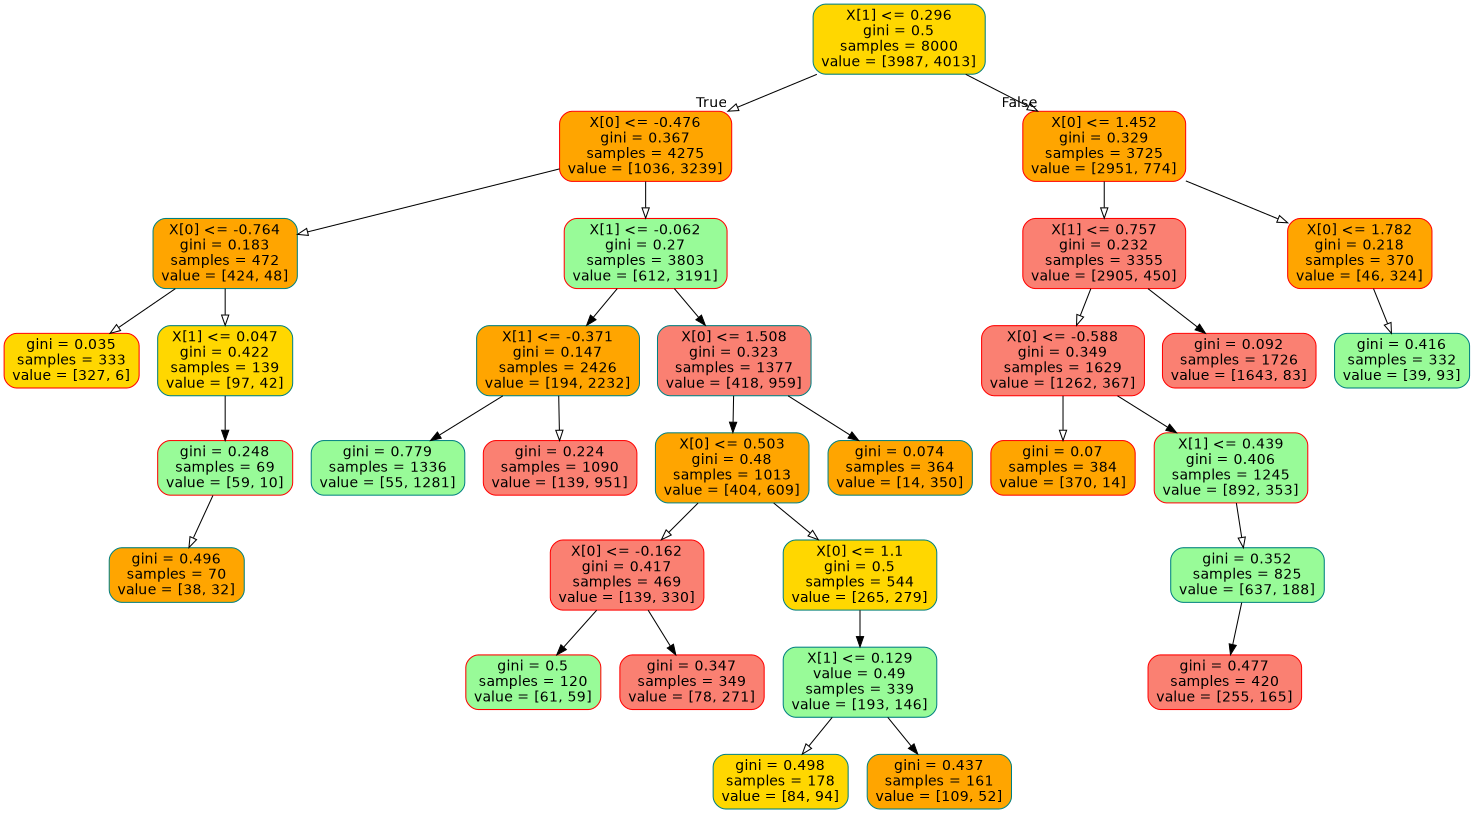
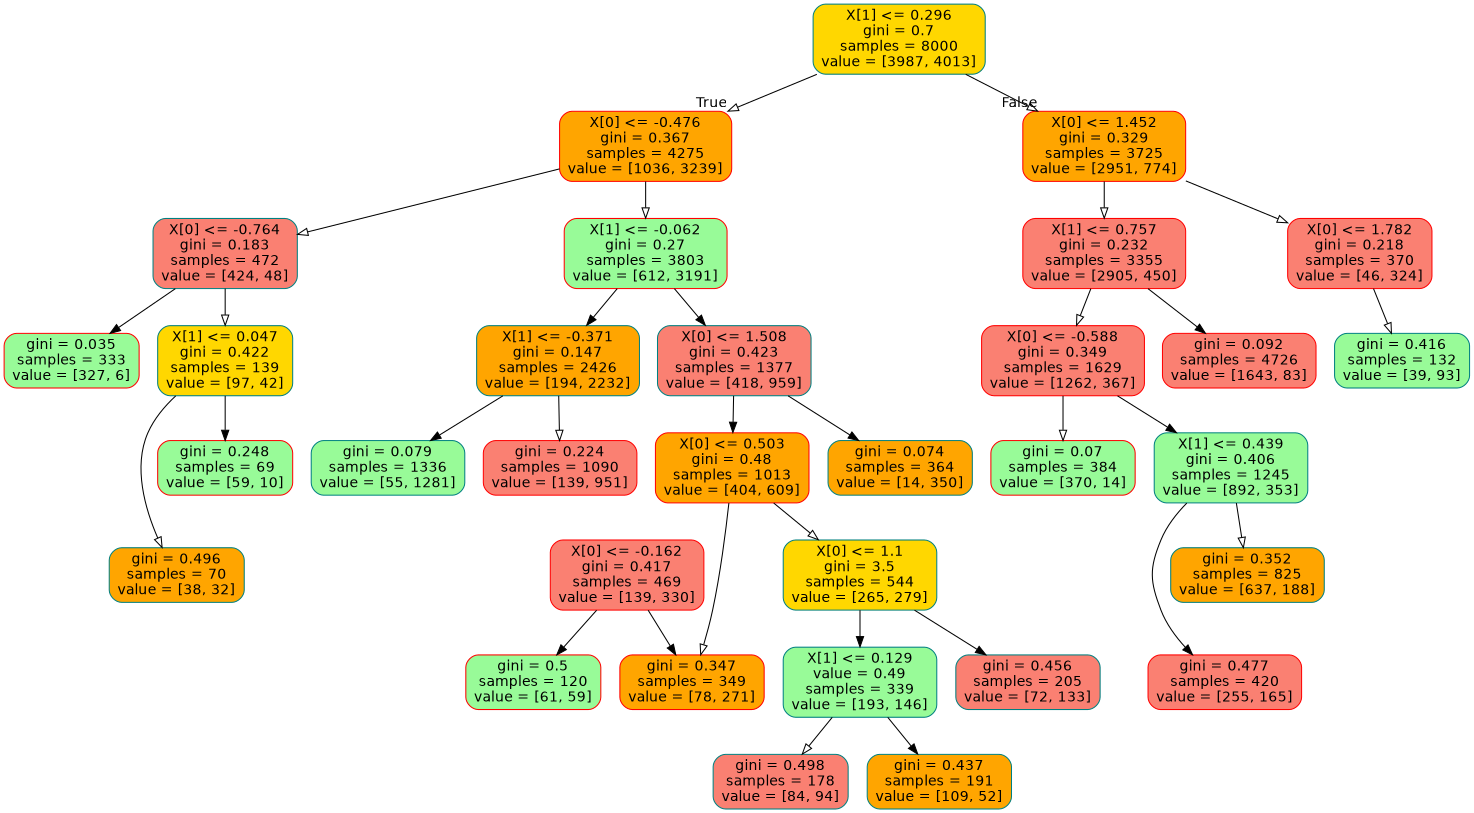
node "X[1] <= 0.296 gini = 0.5 samples = 8000 value = [3987, 4013]": label "X[1] <= 0.296 gini = 0.5 samples = 8000 value = [3987, 4013]" -> "X[1] <= 0.296 gini = 0.7 samples = 8000 value = [3987, 4013]"
node "X[0] <= -0.764 gini = 0.183 samples = 472 value = [424, 48]": fillcolor orange -> salmon
node "X[0] <= 1.782 gini = 0.218 samples = 370 value = [46, 324]": fillcolor orange -> salmon
edge "X[0] <= -0.764 gini = 0.183 samples = 472 value = [424, 48]" -> "gini = 0.035 samples = 333 value = [327, 6]": arrowhead onormal -> normal
node "gini = 0.035 samples = 333 value = [327, 6]": fillcolor gold -> palegreen
node "X[0] <= 1.508 gini = 0.323 samples = 1377 value = [418, 959]": label "X[0] <= 1.508 gini = 0.323 samples = 1377 value = [418, 959]" -> "X[0] <= 1.508 gini = 0.423 samples = 1377 value = [418, 959]"
node "gini = 0.092 samples = 1726 value = [1643, 83]": label "gini = 0.092 samples = 1726 value = [1643, 83]" -> "gini = 0.092 samples = 4726 value = [1643, 83]"
node "gini = 0.416 samples = 332 value = [39, 93]": label "gini = 0.416 samples = 332 value = [39, 93]" -> "gini = 0.416 samples = 132 value = [39, 93]"
node "gini = 0.779 samples = 1336 value = [55, 1281]": label "gini = 0.779 samples = 1336 value = [55, 1281]" -> "gini = 0.079 samples = 1336 value = [55, 1281]"
node "X[0] <= 0.503 gini = 0.48 samples = 1013 value = [404, 609]": color teal -> red
node "gini = 0.07 samples = 384 value = [370, 14]": fillcolor orange -> palegreen
node "X[1] <= 0.439 gini = 0.406 samples = 1245 value = [892, 353]": color red -> teal
edge "gini = 0.248 samples = 69 value = [59, 10]" -> "gini = 0.496 samples = 70 value = [38, 32]": now "X[1] <= 0.047 gini = 0.422 samples = 139 value = [97, 42]" -> "gini = 0.496 samples = 70 value = [38, 32]"
edge "X[0] <= 0.503 gini = 0.48 samples = 1013 value = [404, 609]" -> "X[0] <= -0.162 gini = 0.417 samples = 469 value = [139, 330]": now "X[0] <= 0.503 gini = 0.48 samples = 1013 value = [404, 609]" -> "gini = 0.347 samples = 349 value = [78, 271]"
node "X[0] <= 1.1 gini = 0.5 samples = 544 value = [265, 279]": label "X[0] <= 1.1 gini = 0.5 samples = 544 value = [265, 279]" -> "X[0] <= 1.1 gini = 3.5 samples = 544 value = [265, 279]"
node "gini = 0.352 samples = 825 value = [637, 188]": fillcolor palegreen -> orange
edge "gini = 0.352 samples = 825 value = [637, 188]" -> "gini = 0.477 samples = 420 value = [255, 165]": now "X[1] <= 0.439 gini = 0.406 samples = 1245 value = [892, 353]" -> "gini = 0.477 samples = 420 value = [255, 165]"
node "gini = 0.347 samples = 349 value = [78, 271]": fillcolor salmon -> orange
node "gini = 0.456 samples = 205 value = [72, 133]": added
node "gini = 0.498 samples = 178 value = [84, 94]": fillcolor gold -> salmon
node "gini = 0.437 samples = 161 value = [109, 52]": label "gini = 0.437 samples = 161 value = [109, 52]" -> "gini = 0.437 samples = 191 value = [109, 52]"
